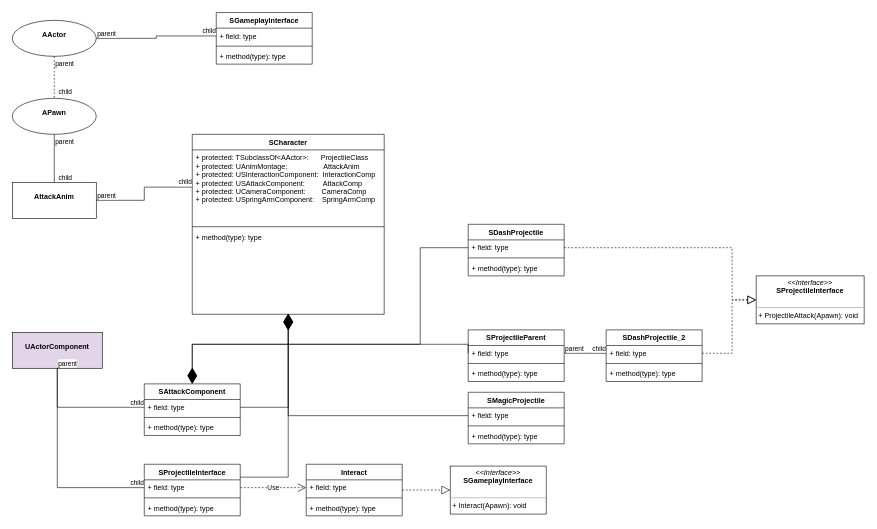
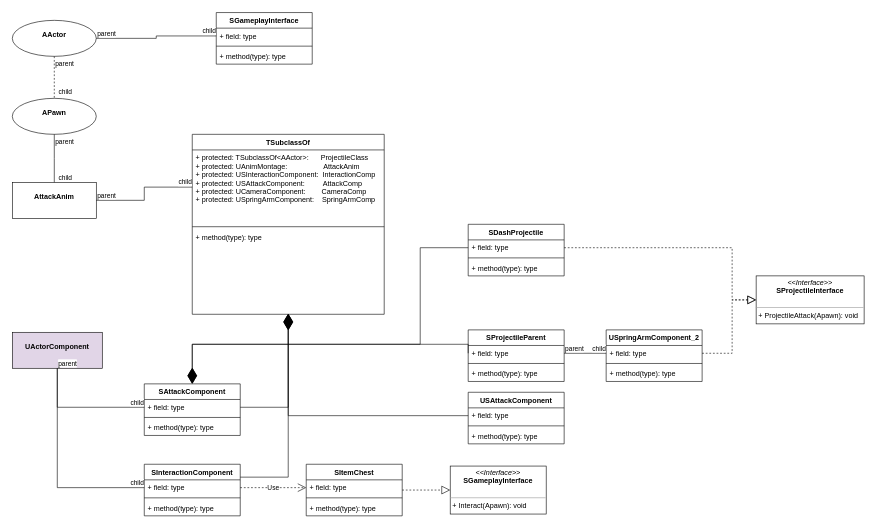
node "SCharacter": label "SCharacter" -> "TSubclassOf"
node "SDashProjectile_2": label "SDashProjectile_2" -> "USpringArmComponent_2"
node "SMagicProjectile": label "SMagicProjectile" -> "USAttackComponent"
node "SProjectileInterface": label "SProjectileInterface" -> "SInteractionComponent"
node "Interact": label "Interact" -> "SItemChest"
